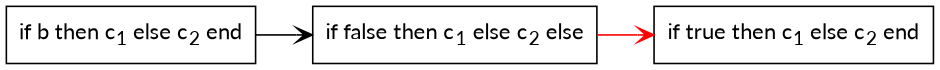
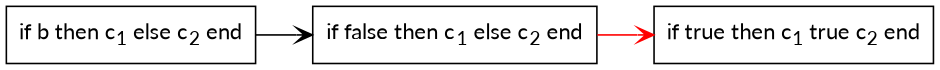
node "if false then c": text "else" -> "end"
node "if true then c": text "else c" -> "true c"
